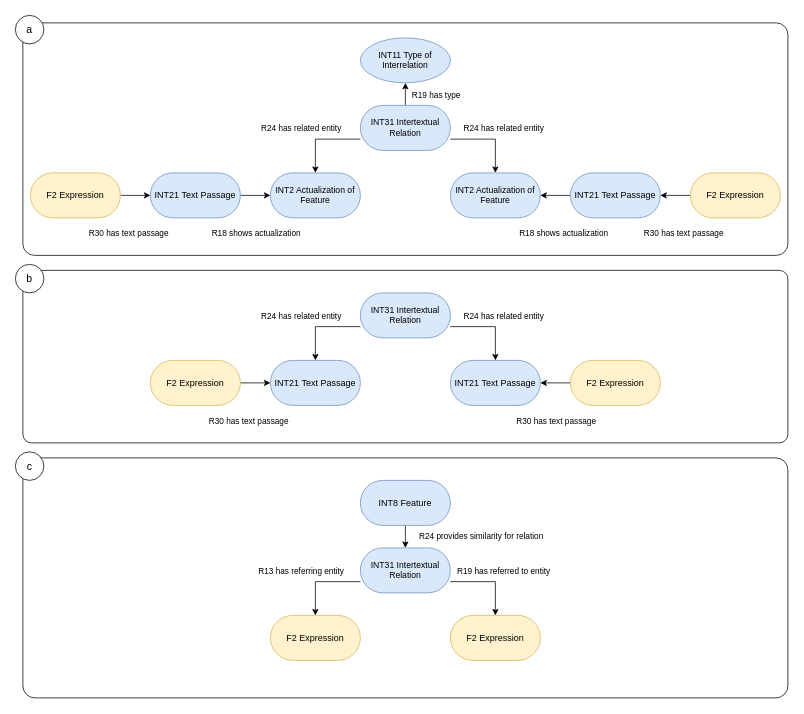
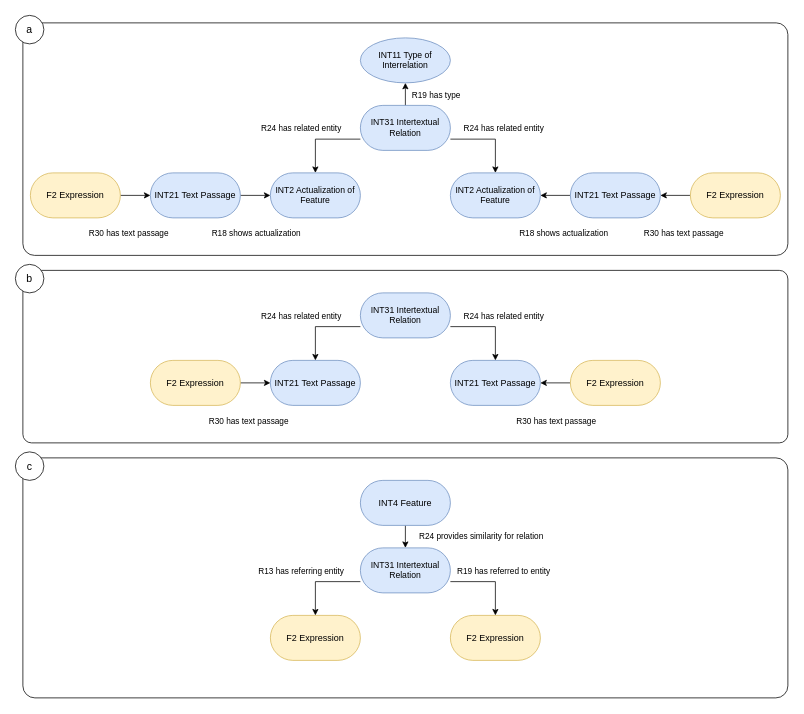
node "INT8 Feature": label "INT8 Feature" -> "INT4 Feature"
